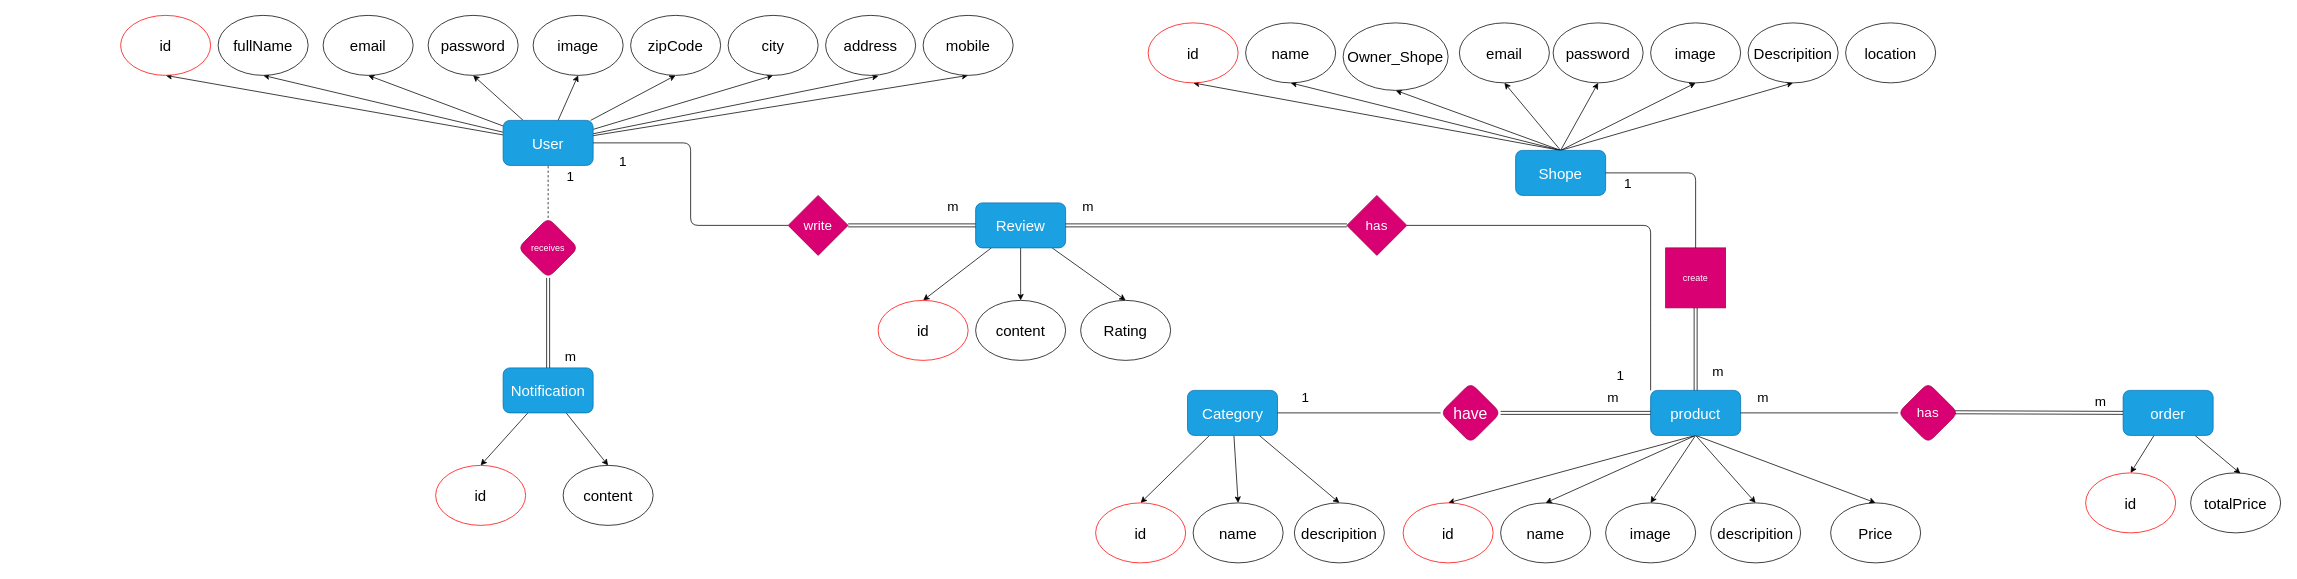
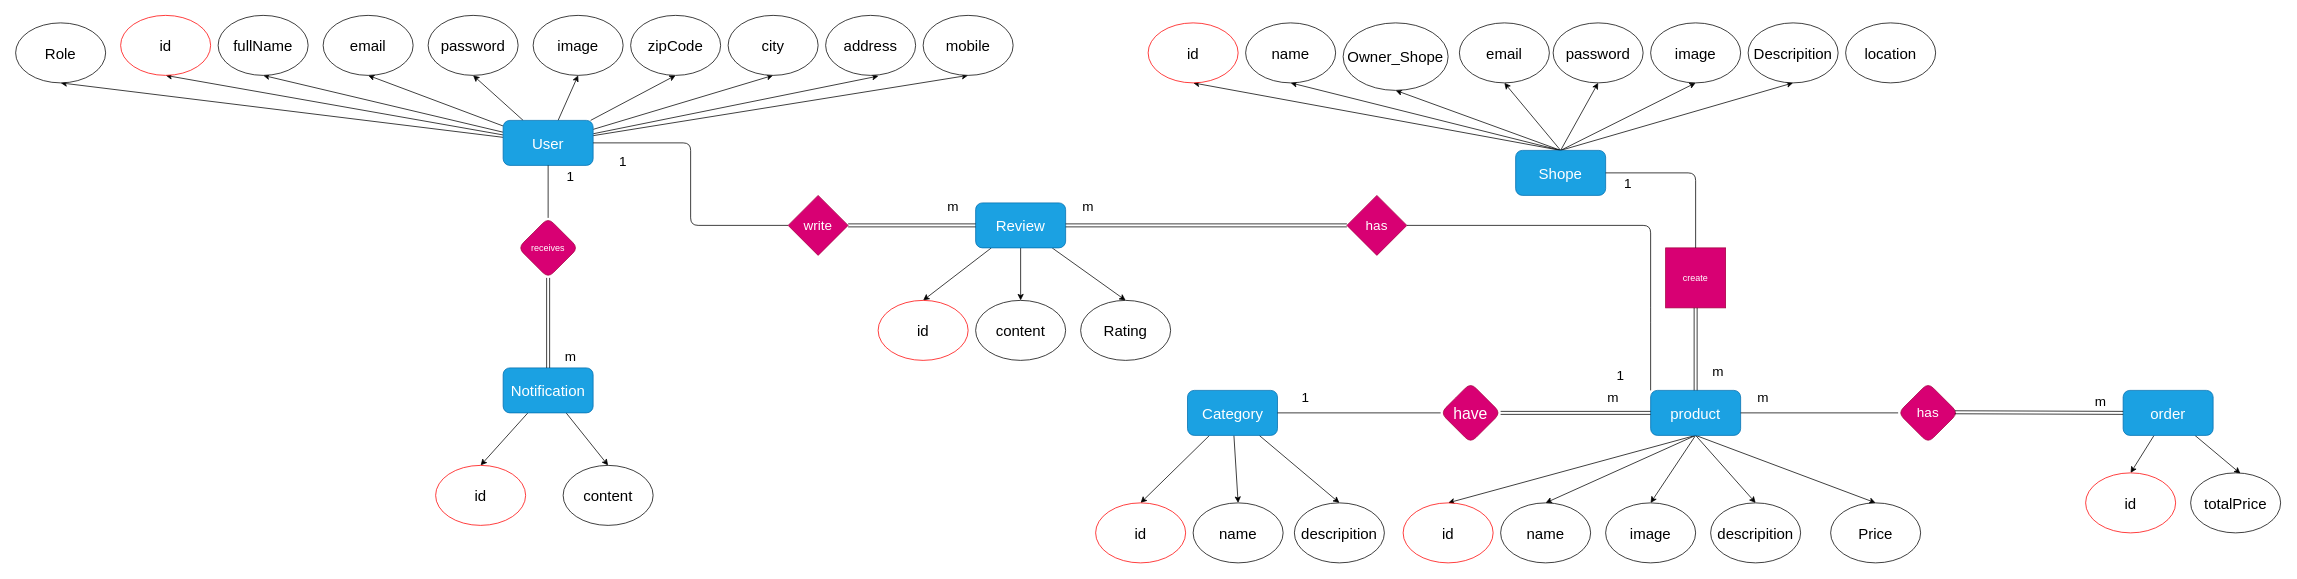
node "Role": added
edge "User" -> "Role": added
edge "User" -- "receives": style dashed -> solid
